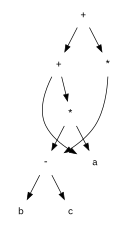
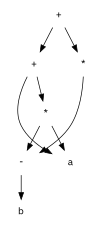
node "c": removed
